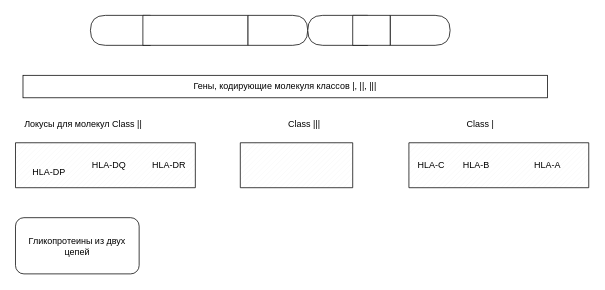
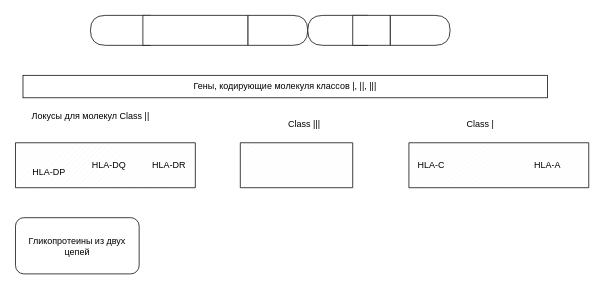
node "Локусы для молекул Class ||": moved (83, 124) -> (90, 117)
node "HLA-B": removed
